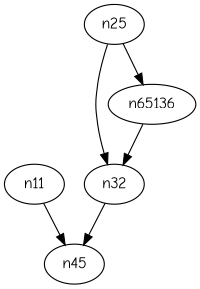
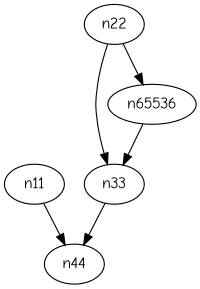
node "n25": label "n25" -> "n22"
node "n65136": label "n65136" -> "n65536"
node "n32": label "n32" -> "n33"
node "n45": label "n45" -> "n44"
